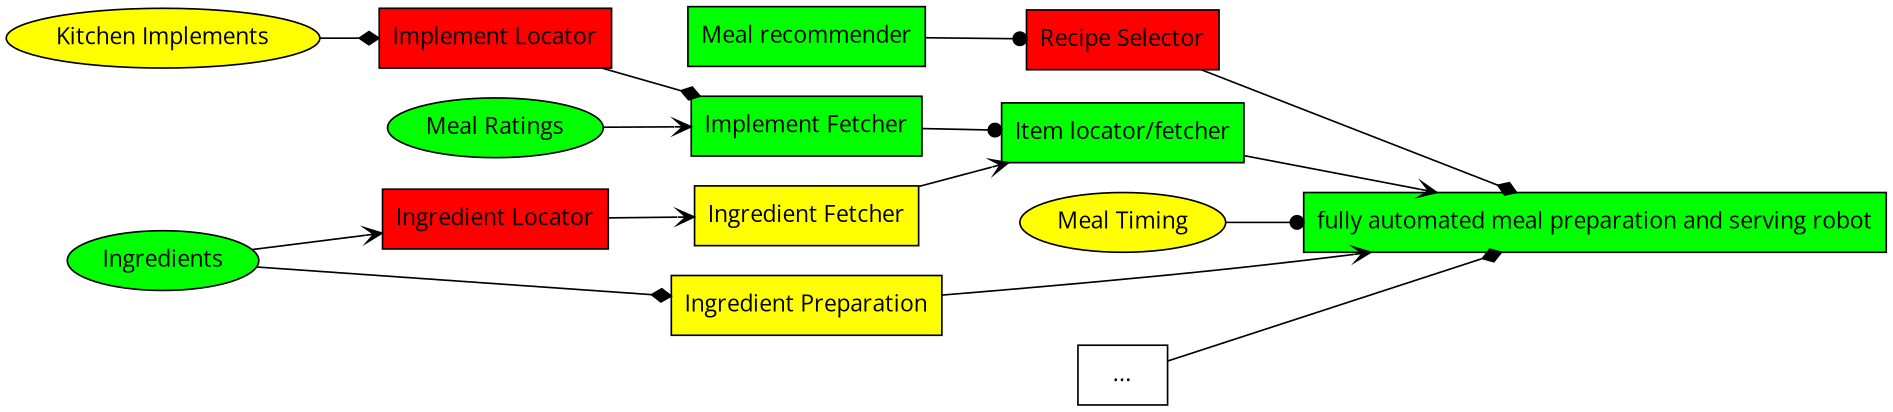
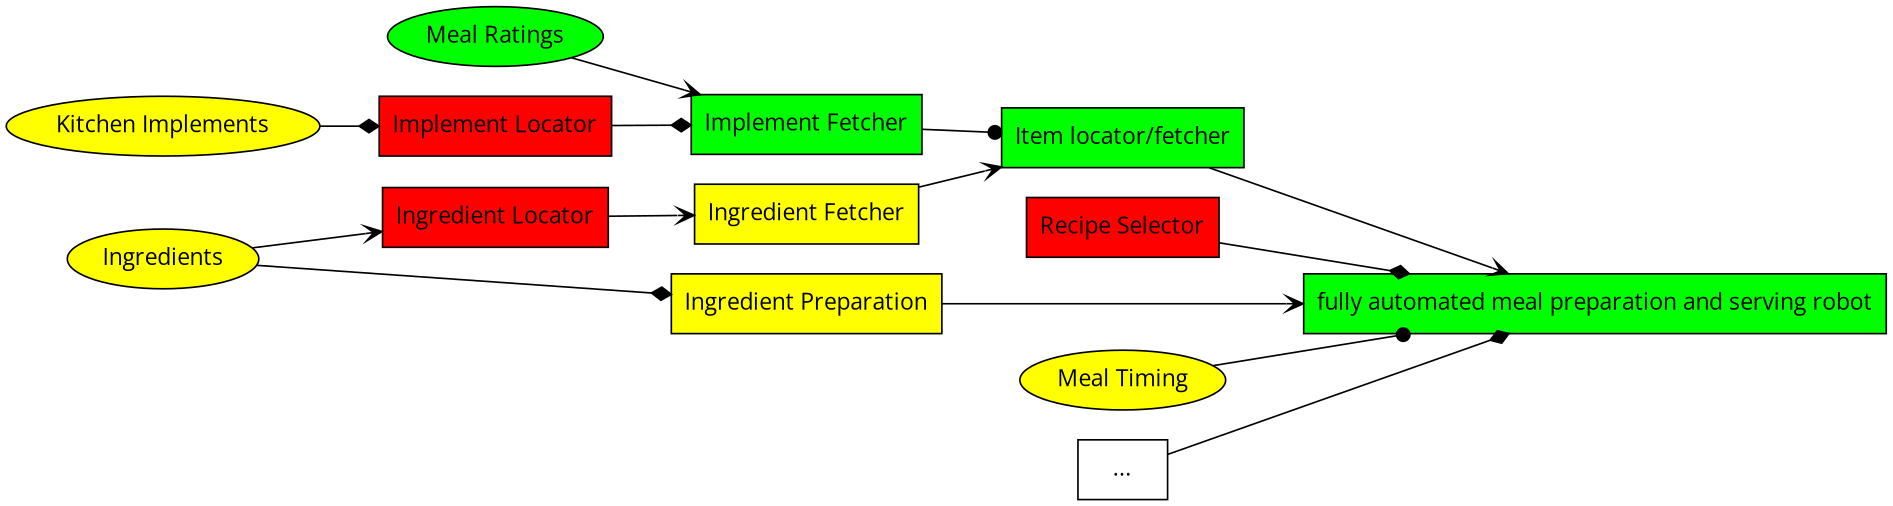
node "Meal recommender": removed
node "Ingredients": fillcolor green -> yellow
